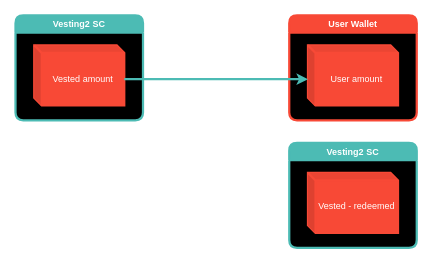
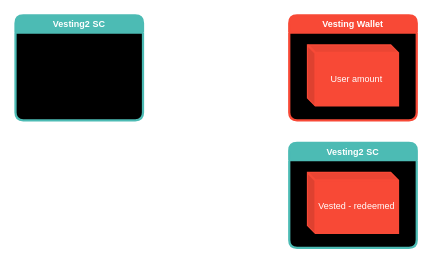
node "User Wallet": label "User Wallet" -> "Vesting Wallet"
node "Vested amount": removed
edge "Vested amount" -> "User amount": removed
